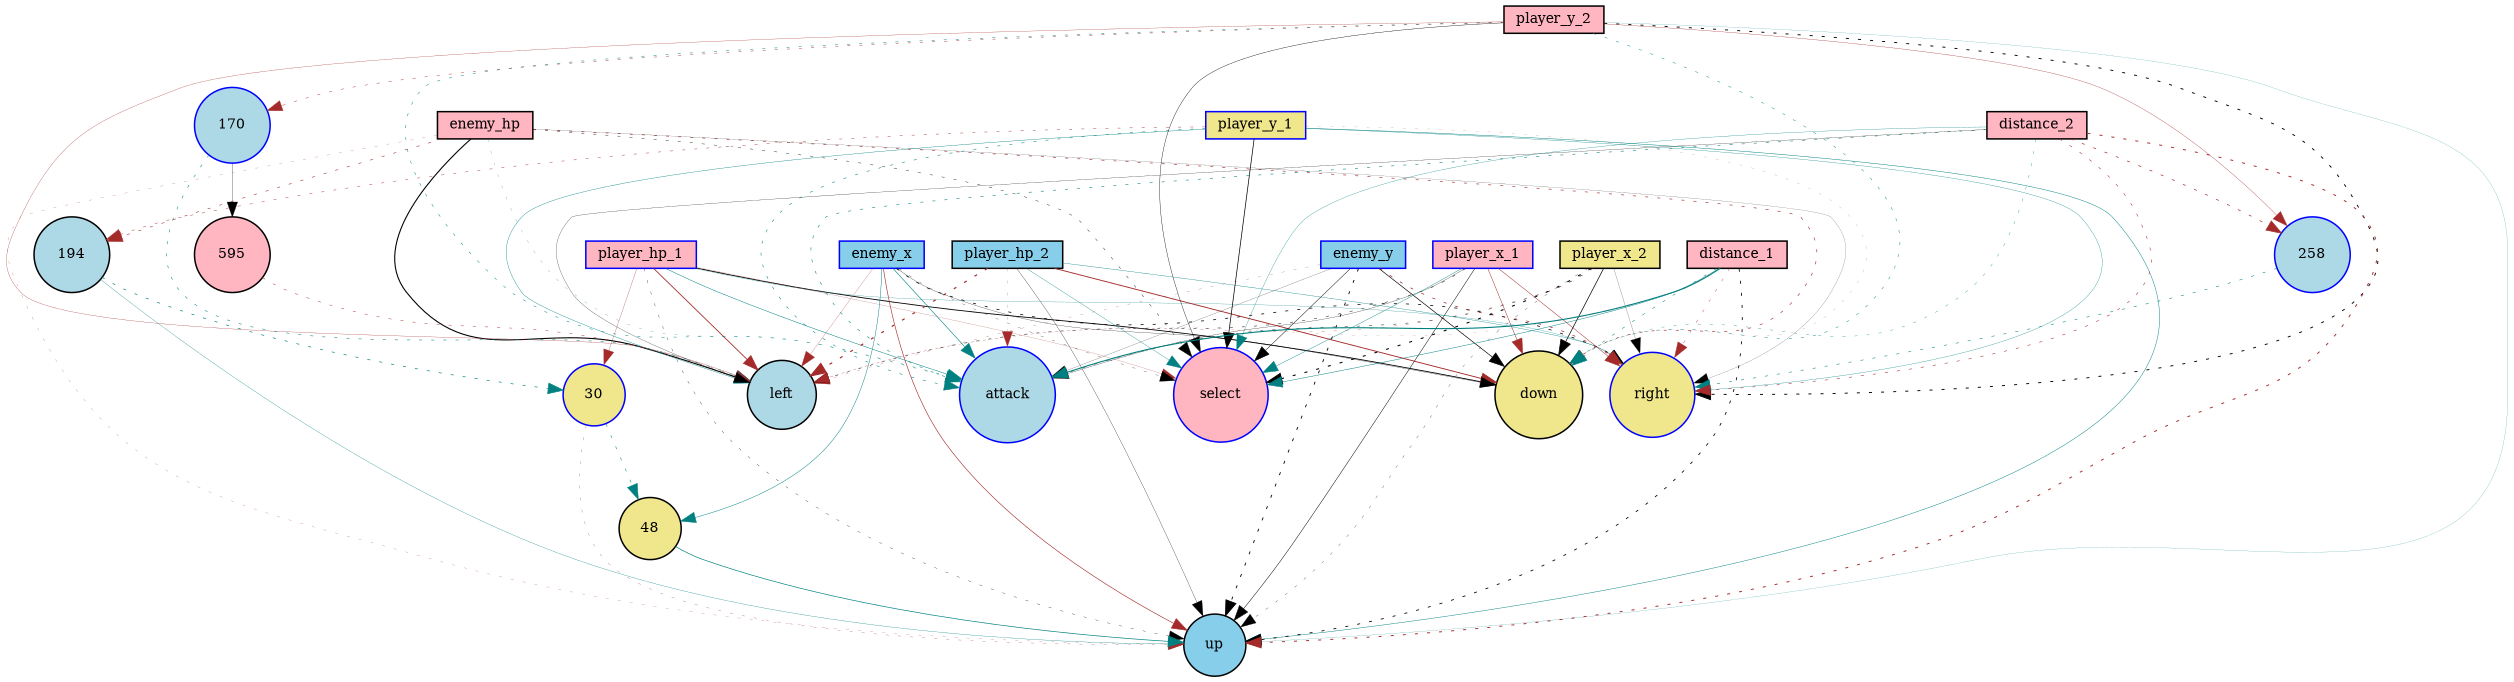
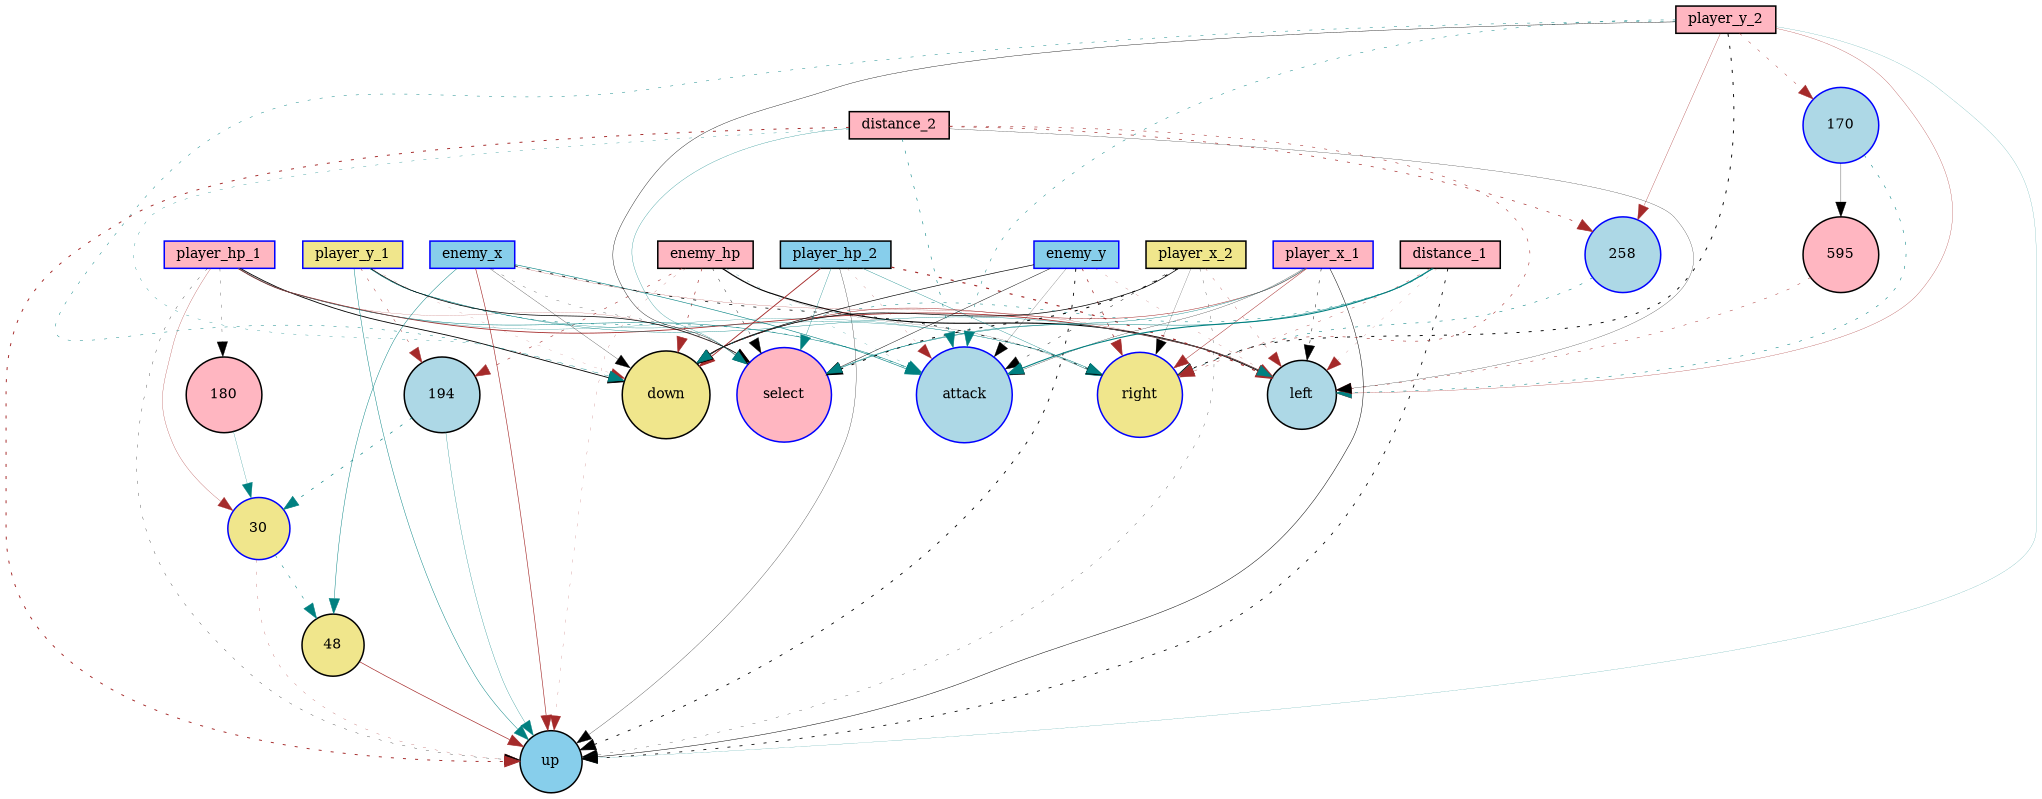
node "180": added
edge "48" -> "up": color teal -> brown
